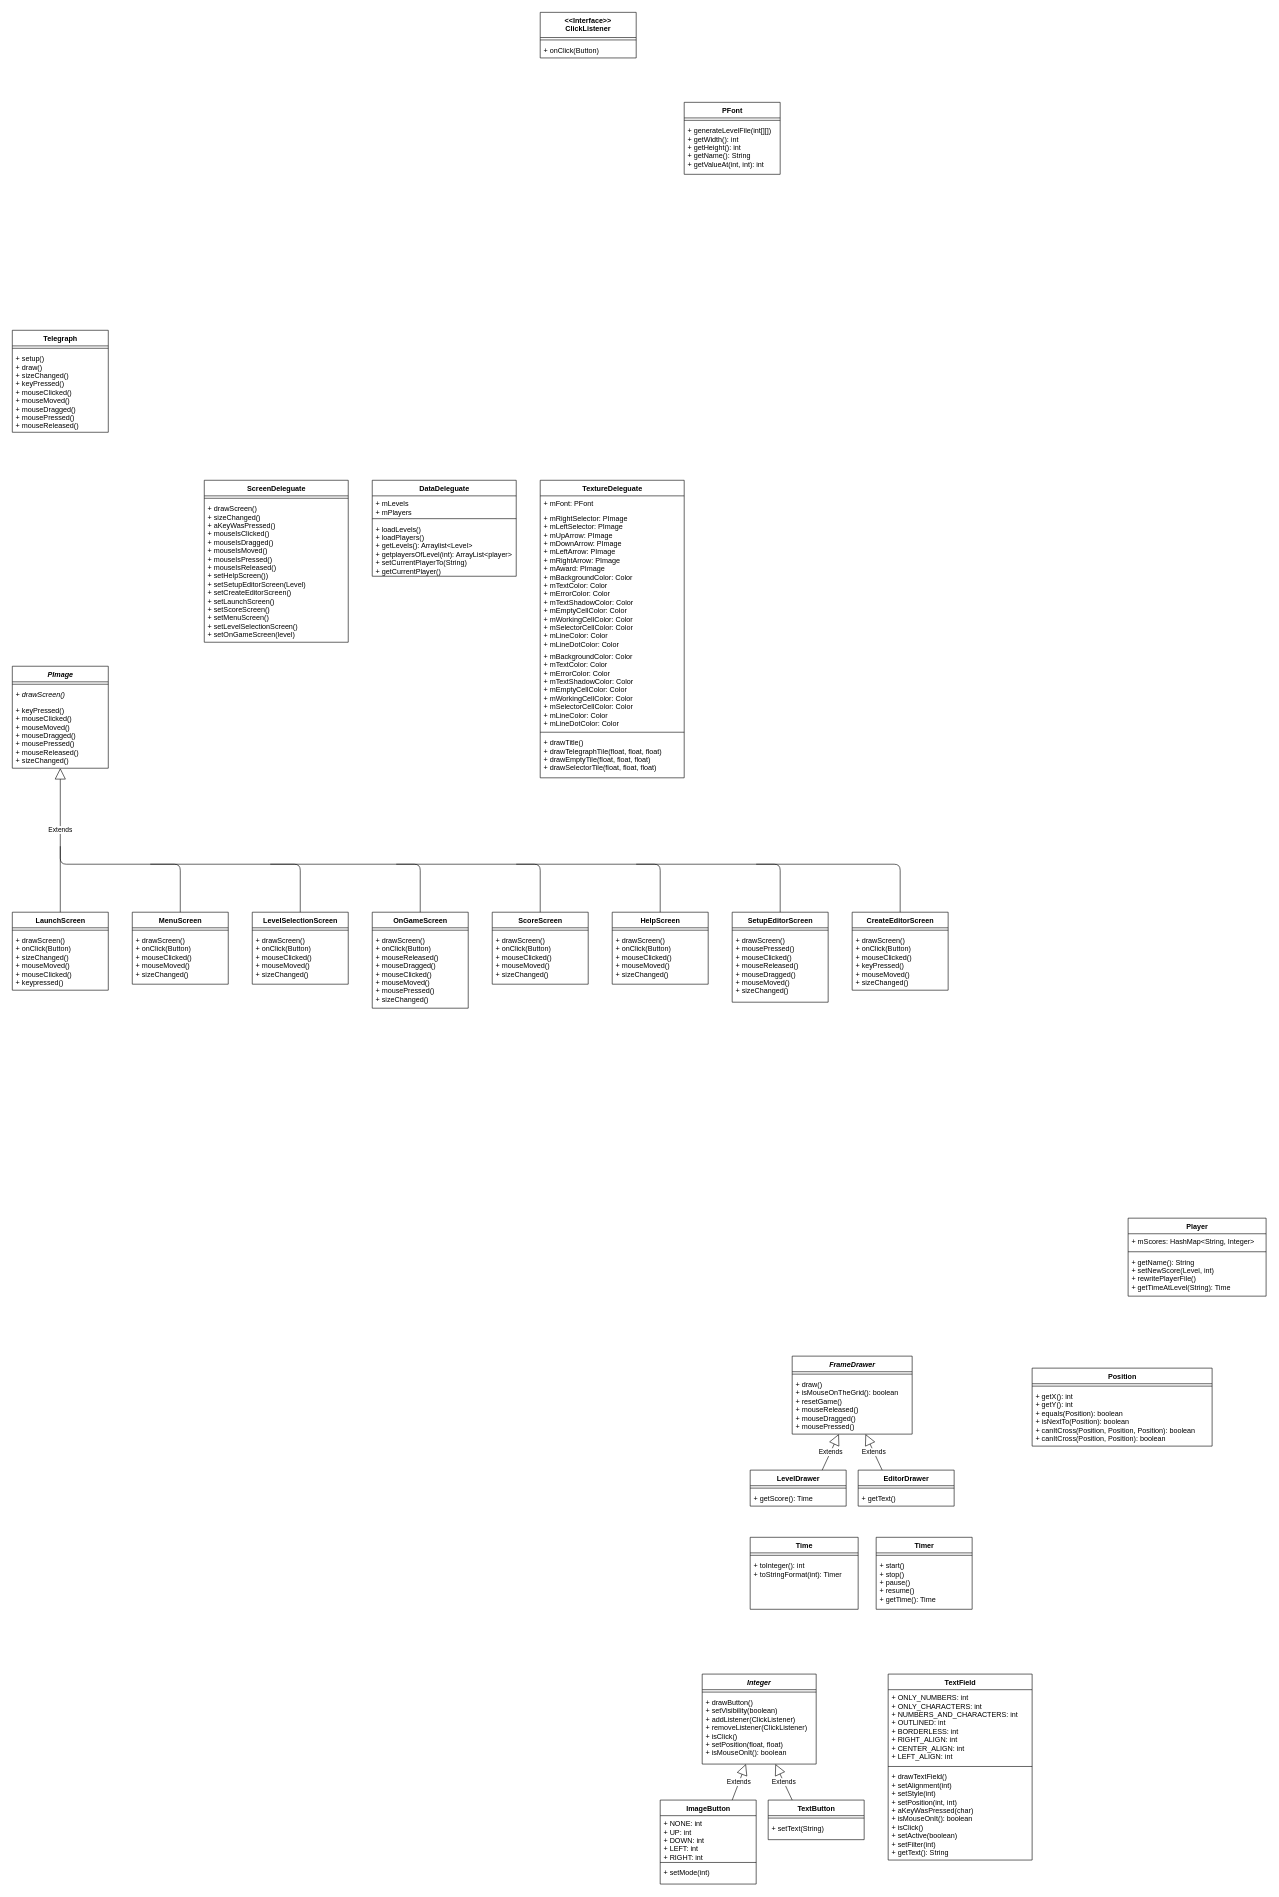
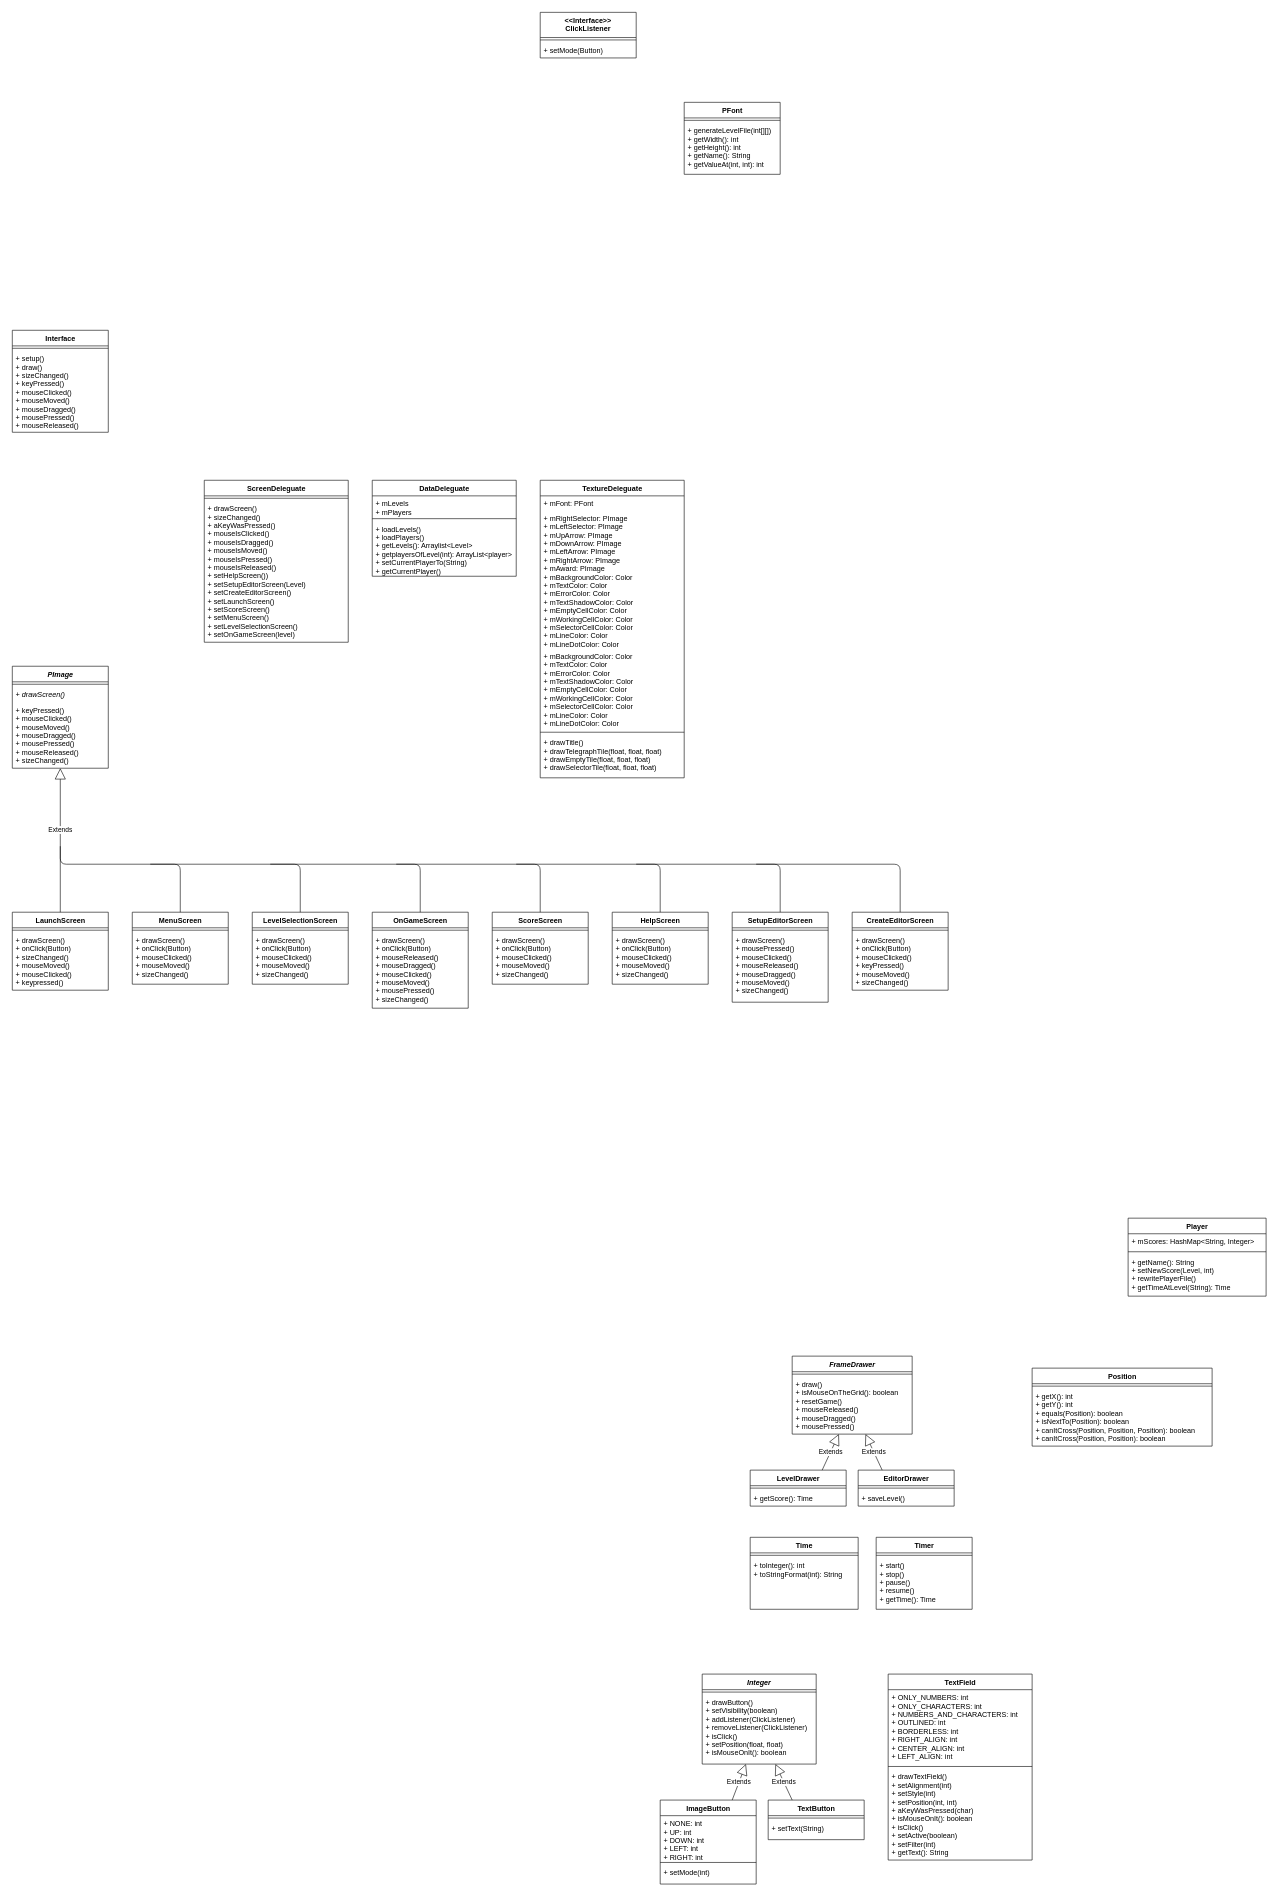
node "+ onClick(Button)": label "+ onClick(Button)" -> "+ setMode(Button)"
node "Telegraph": label "Telegraph" -> "Interface"
node "+ getText()": label "+ getText()" -> "+ saveLevel()"
node "+ toInteger(): int + toStringFormat(int): Timer": label "+ toInteger(): int + toStringFormat(int): Timer" -> "+ toInteger(): int + toStringFormat(int): String"
